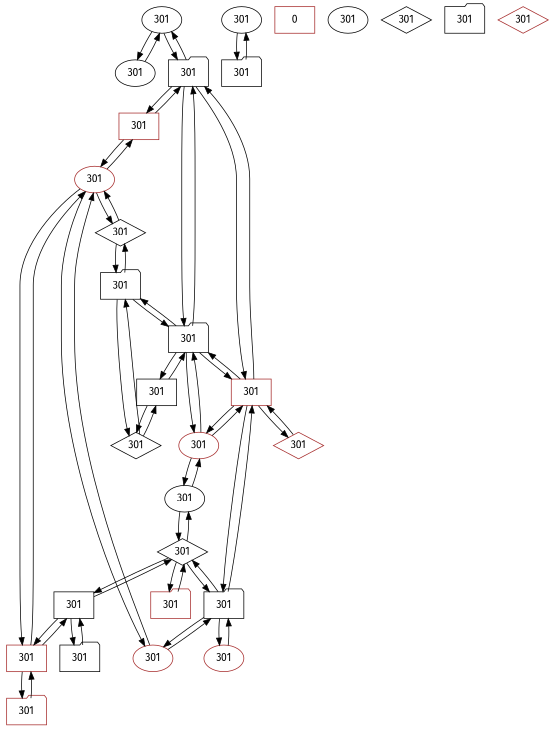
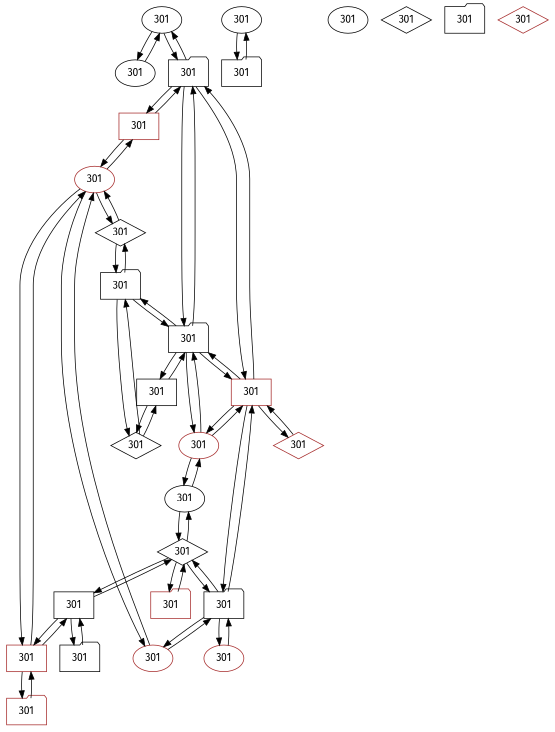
node "0": removed
